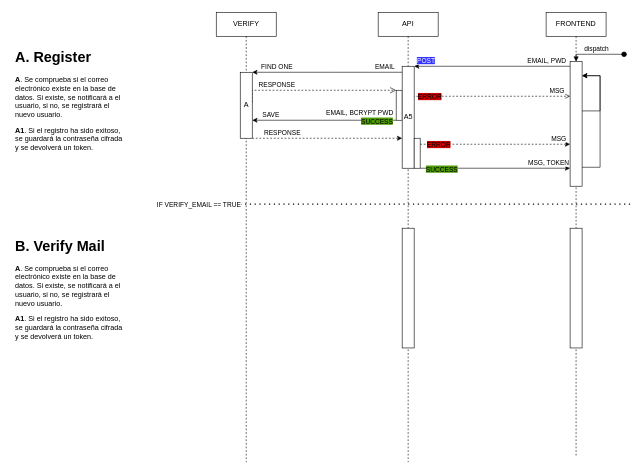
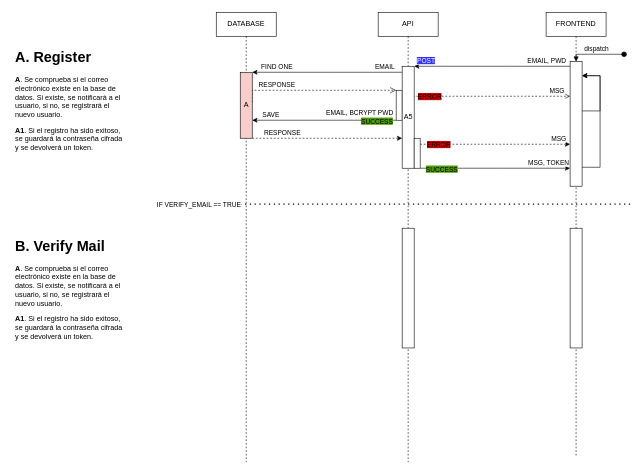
node "VERIFY": label "VERIFY" -> "DATABASE"
node "A": fillcolor #ffffff -> #f8cecc
